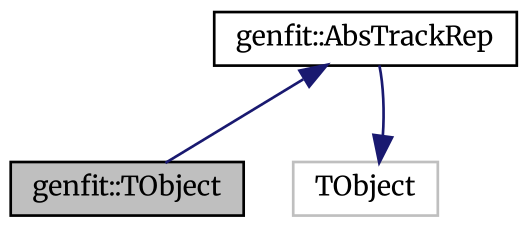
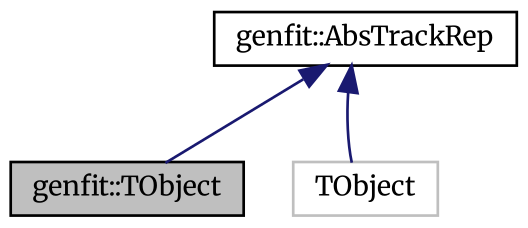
edge "genfit::AbsTrackRep" -> "TObject": reversed
